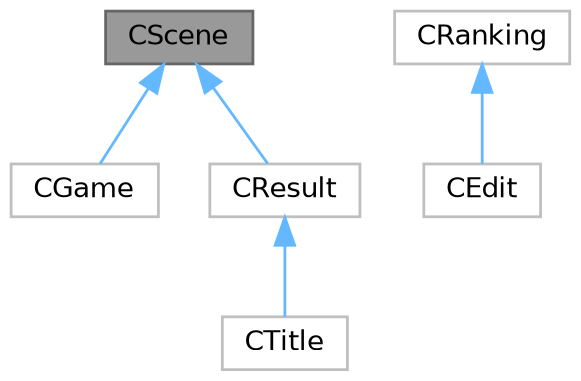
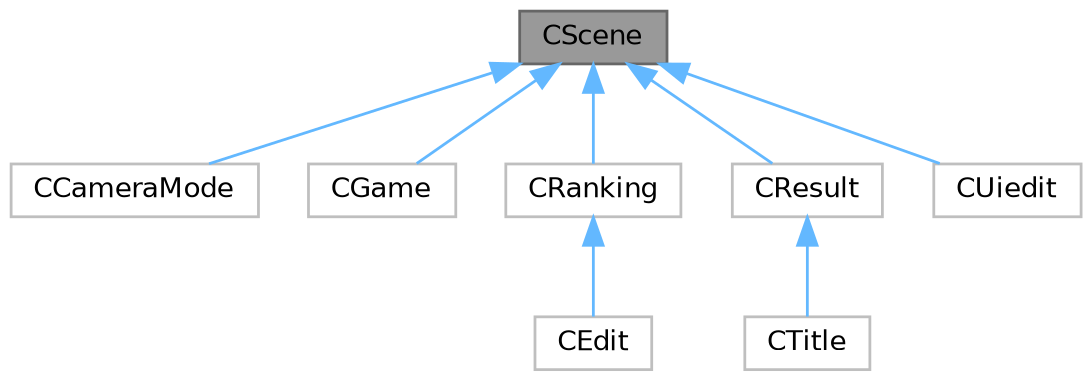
edge "CRanking" -> "CScene": added
node "CCameraMode": added
node "CUiedit": added
